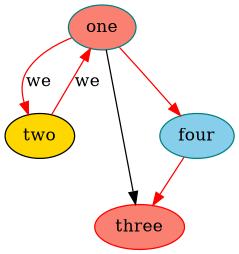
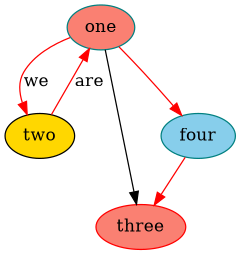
edge "two" -> "one": label "we" -> "are"
